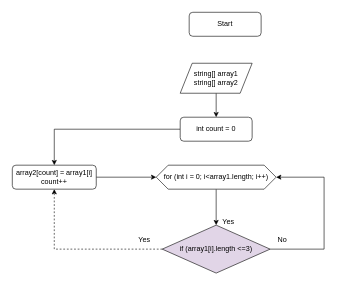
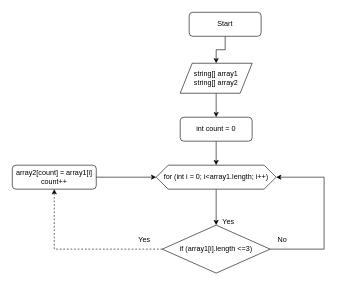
edge "Start" -> "string[] array1 string[] array2": added
edge "int count = 0" -> "array2[count] = array1[i] count++": now "int count = 0" -> "for (int i = 0; i<array1.length; i++)"
node "if (array1[i].length <=3)": fillcolor #e1d5e7 -> #ffffff
